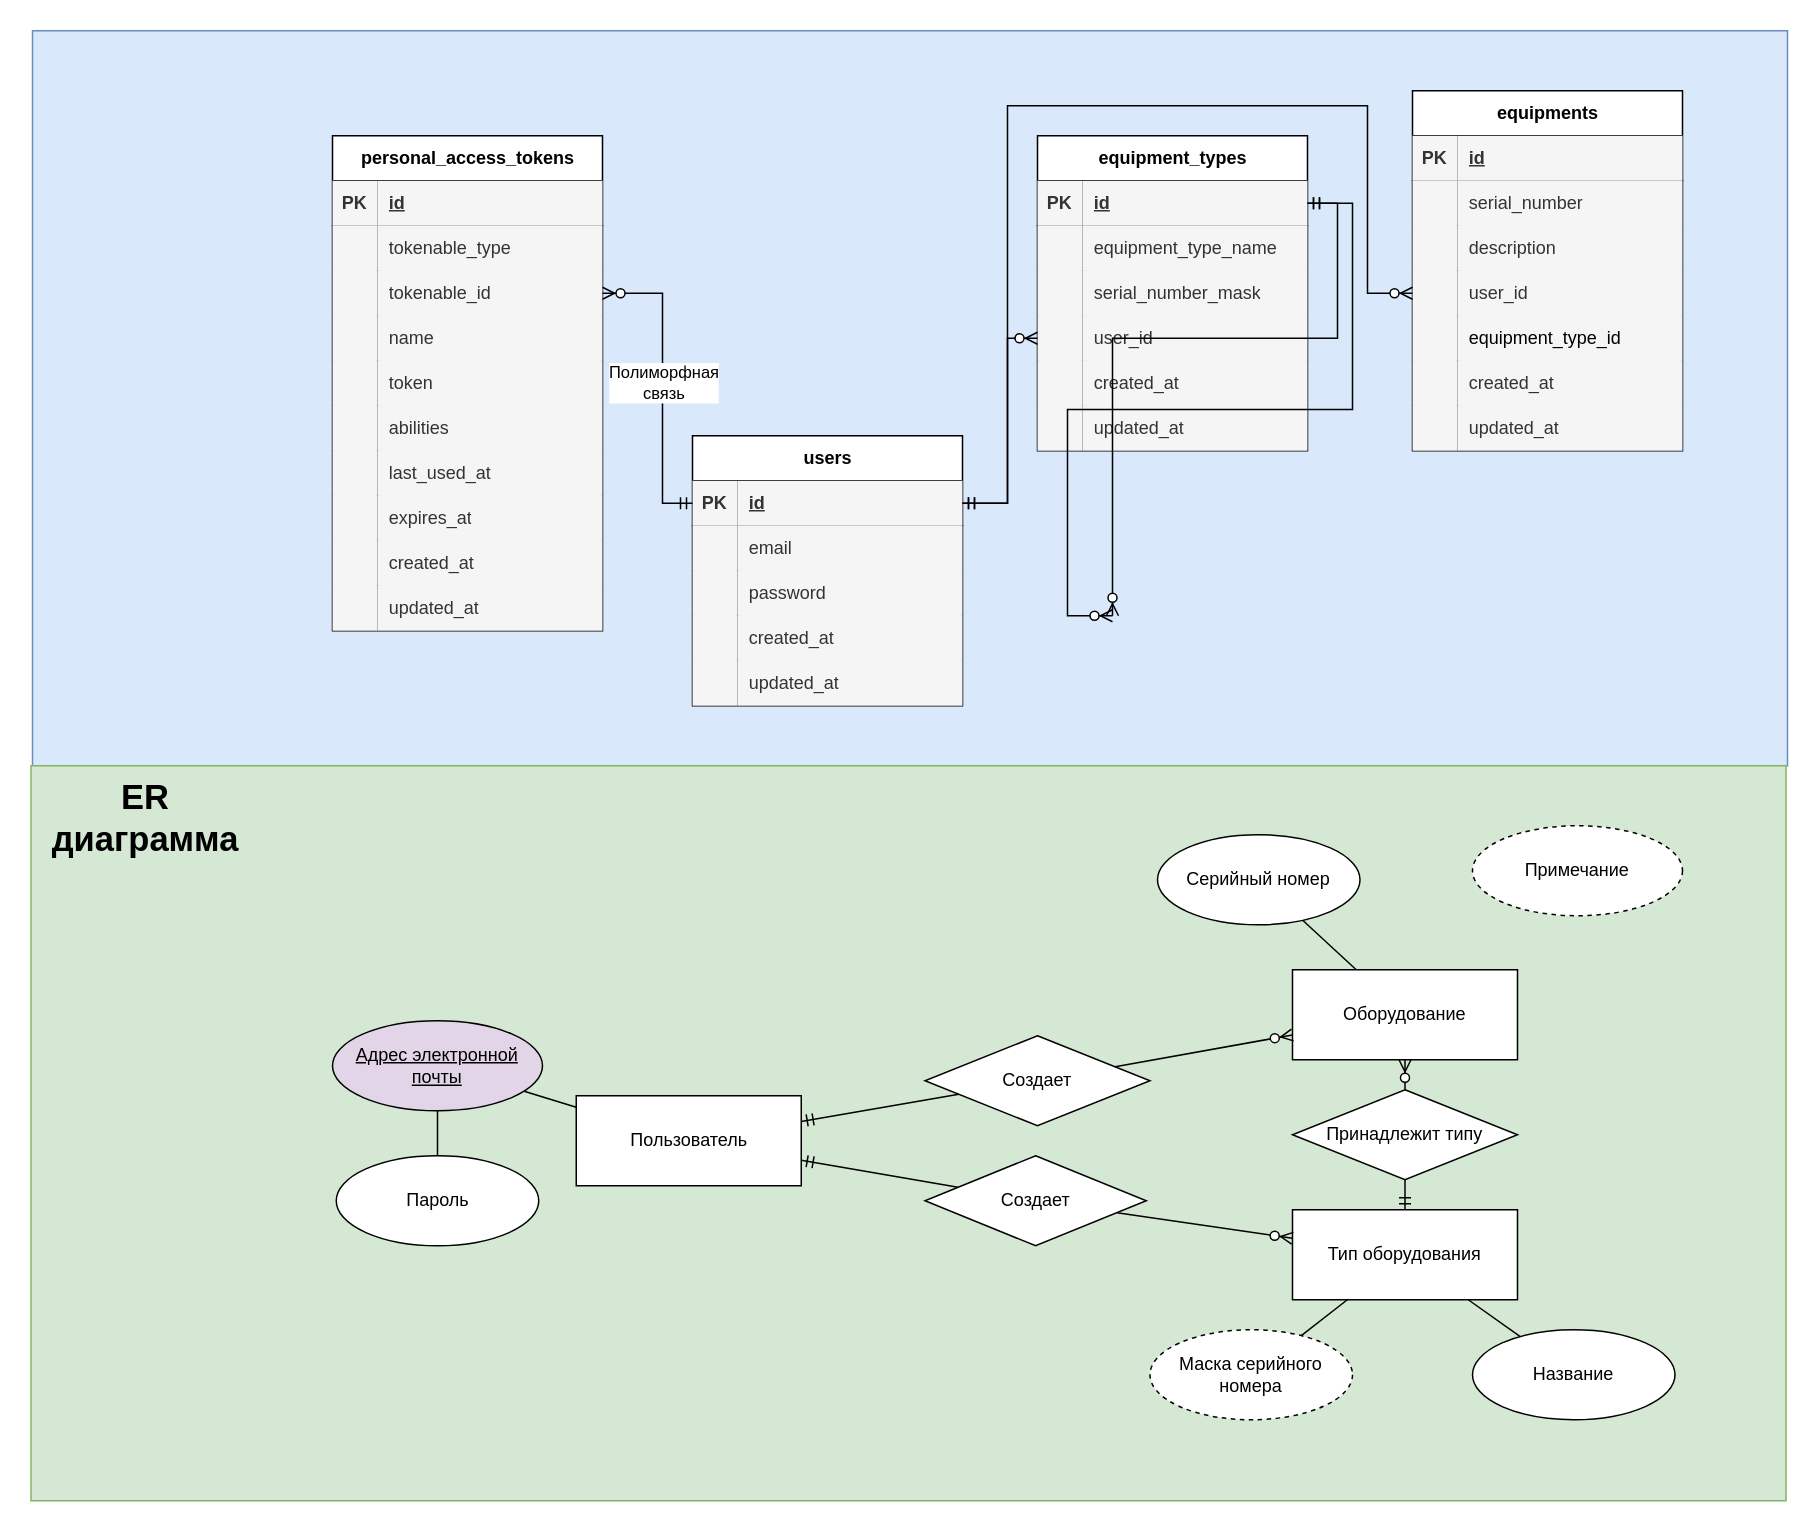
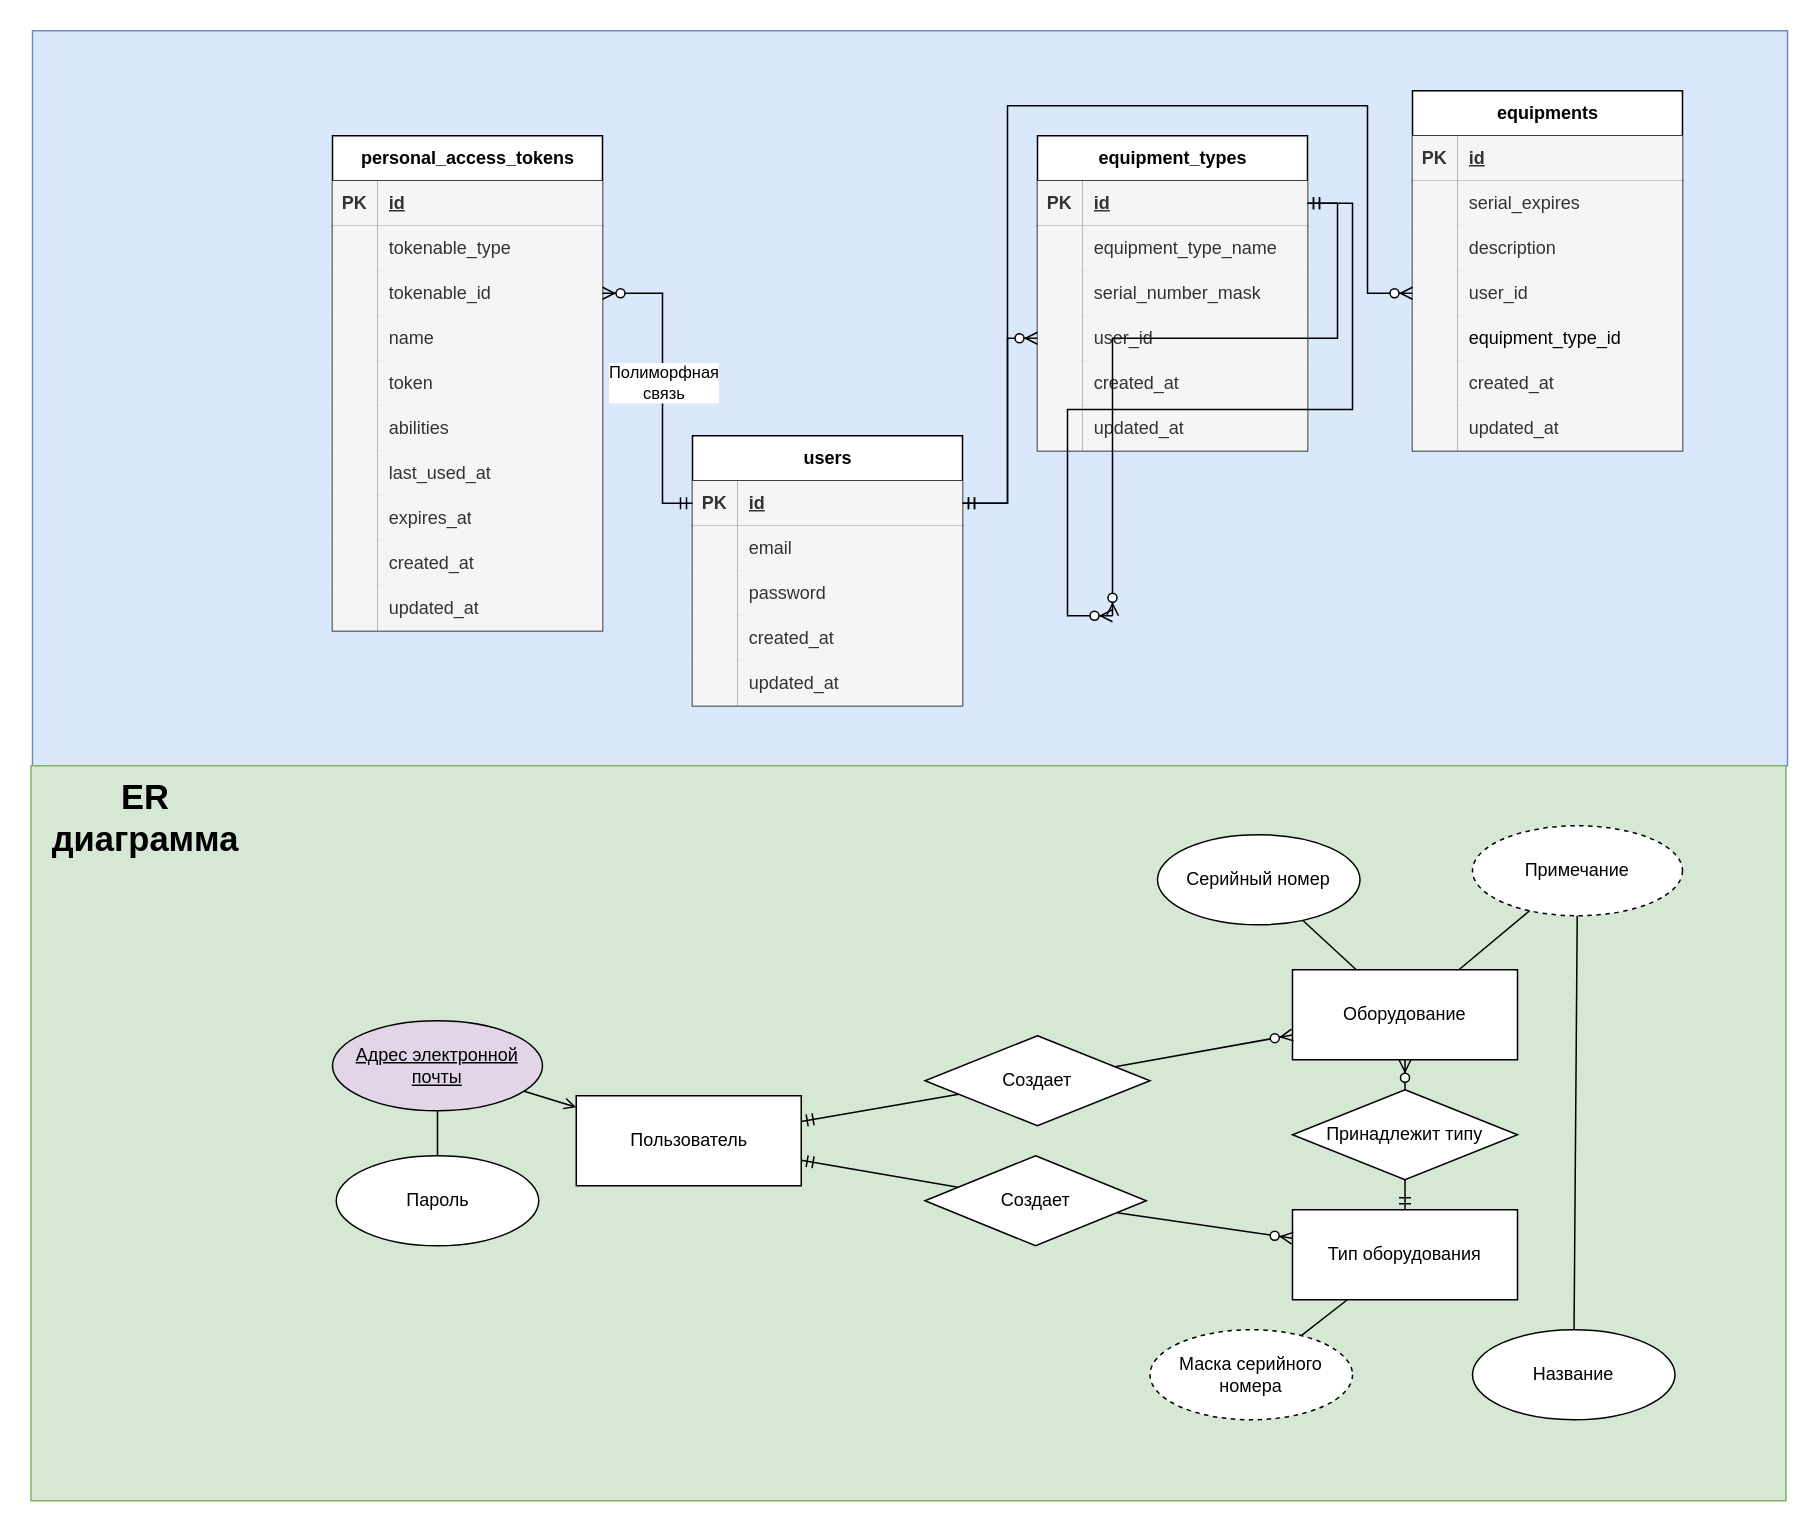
node "serial_number": label "serial_number" -> "serial_expires"
edge "Примечание" -- "Оборудование": added
edge "Адрес электронной почты" -- "Пользователь": arrowhead none -> open
edge "Тип оборудования" -- "Название": now "Примечание" -- "Название"
